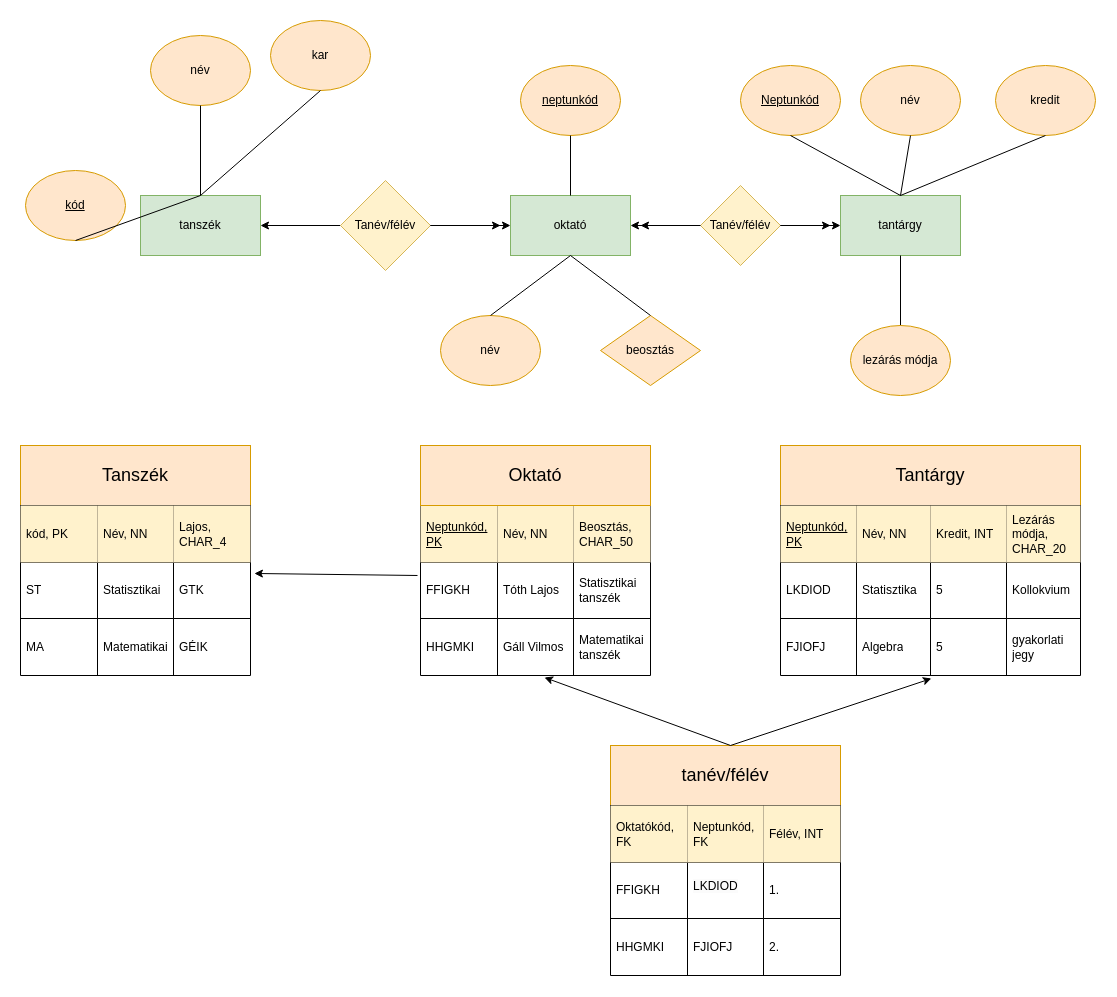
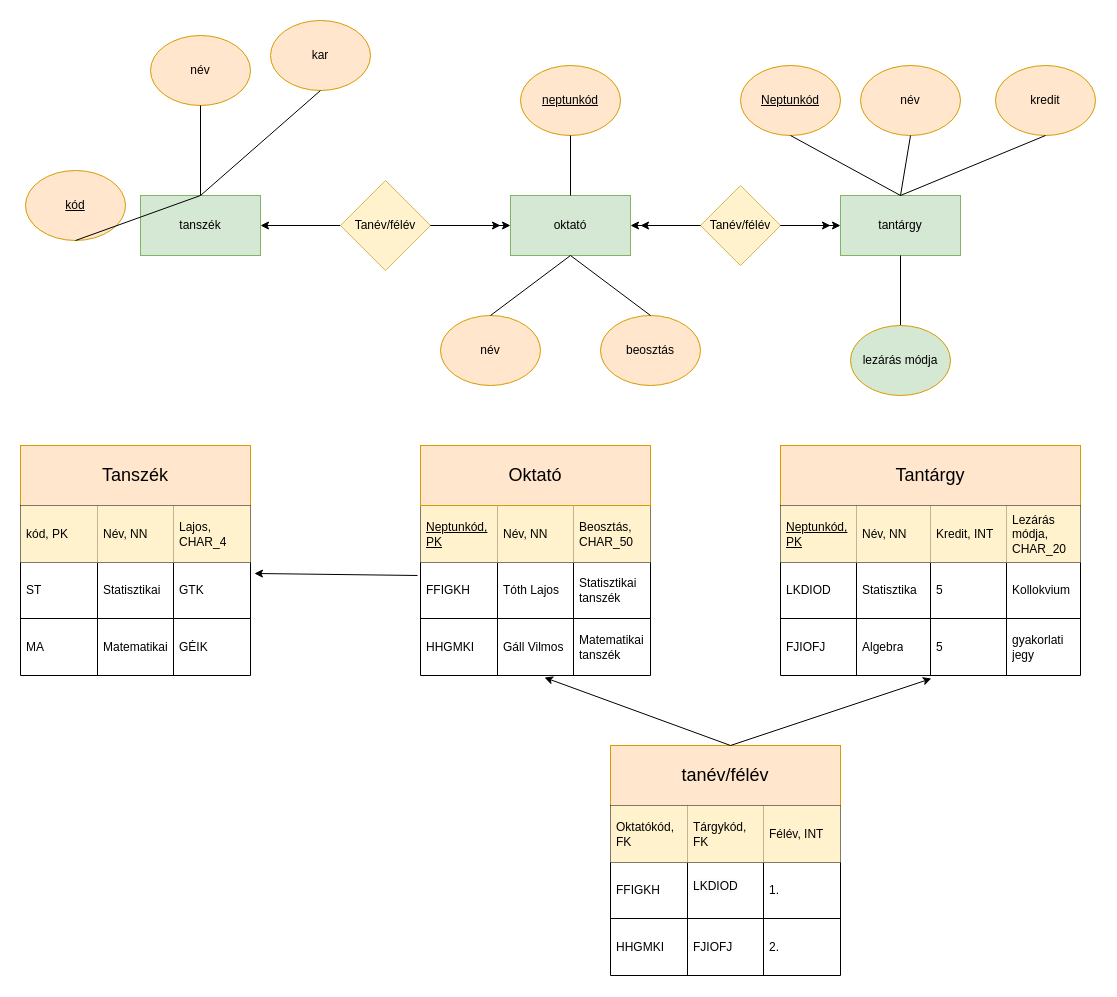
node "beosztás": shape diamond -> ellipse
node "lezárás módja": fillcolor #ffe6cc -> #d5e8d4
node "Neptunkód, FK": label "Neptunkód, FK" -> "Tárgykód, FK"
